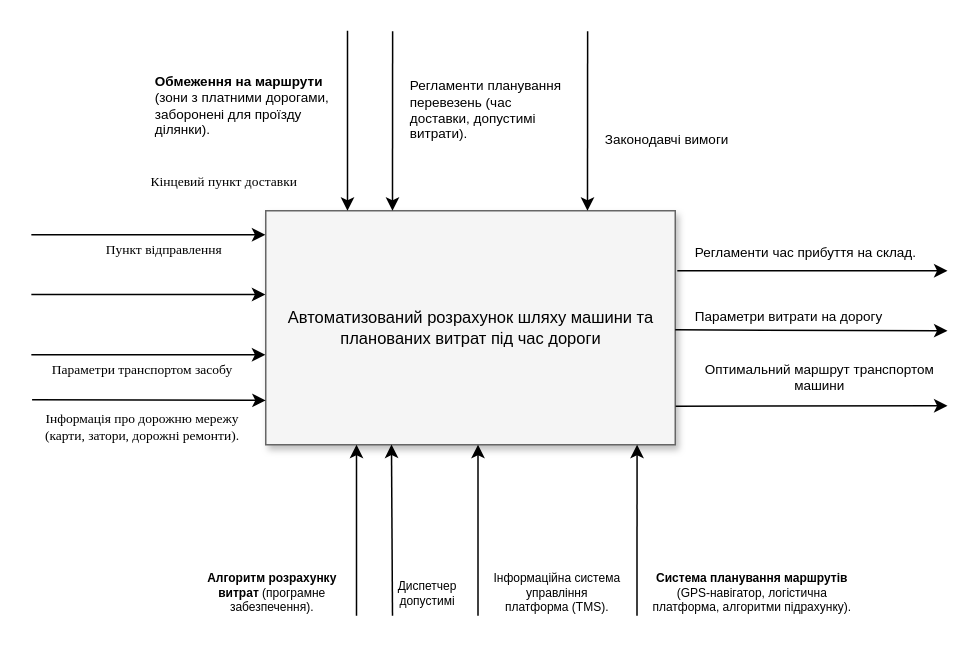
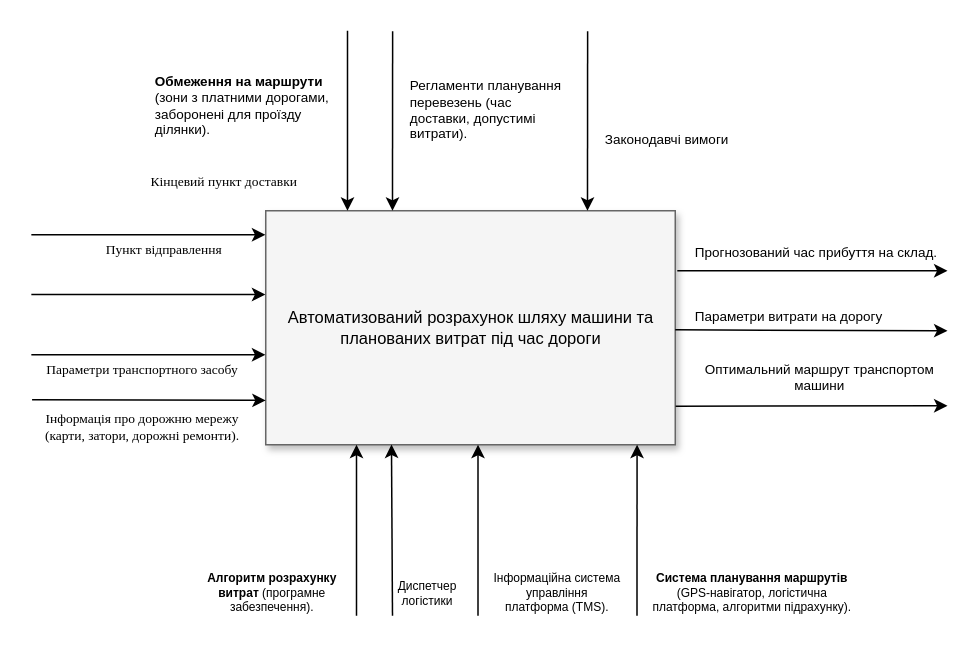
node "Регламенти час прибуття на склад.": label "Регламенти час прибуття на склад." -> "Прогнозований час прибуття на склад."
node "Параметри транспортом засобу": label "Параметри транспортом засобу" -> "Параметри транспортного засобу"
node "Диспетчер допустимі": label "Диспетчер допустимі" -> "Диспетчер логістики"
